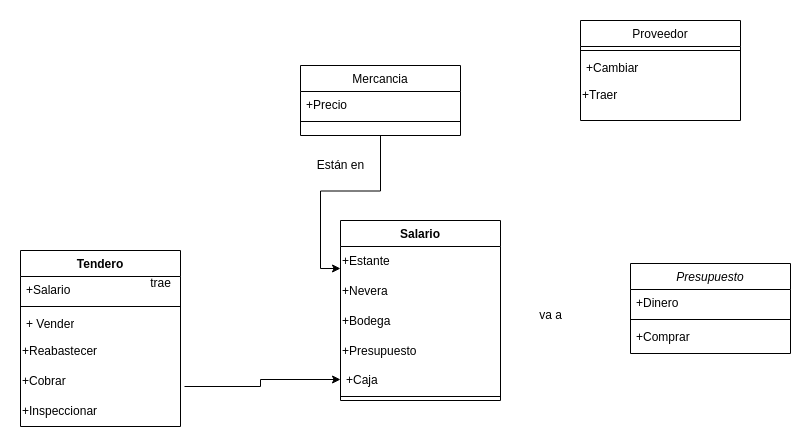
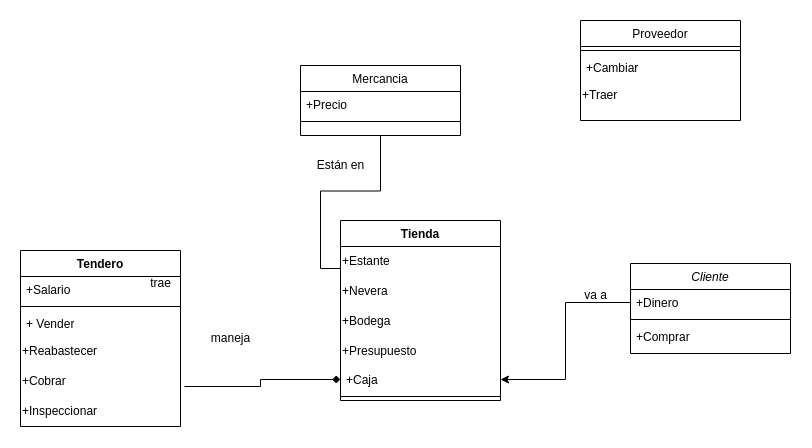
node "Salario": label "Salario" -> "Tienda"
edge "Mercancia" -> "+Estante": arrowhead classic -> none
node "Presupuesto": label "Presupuesto" -> "Cliente"
node "va a": moved (551, 316) -> (596, 296)
node "maneja": added
edge "+Dinero" -> "+Caja": added
edge "+Cobrar" -> "+Caja": arrowhead classic -> diamond
